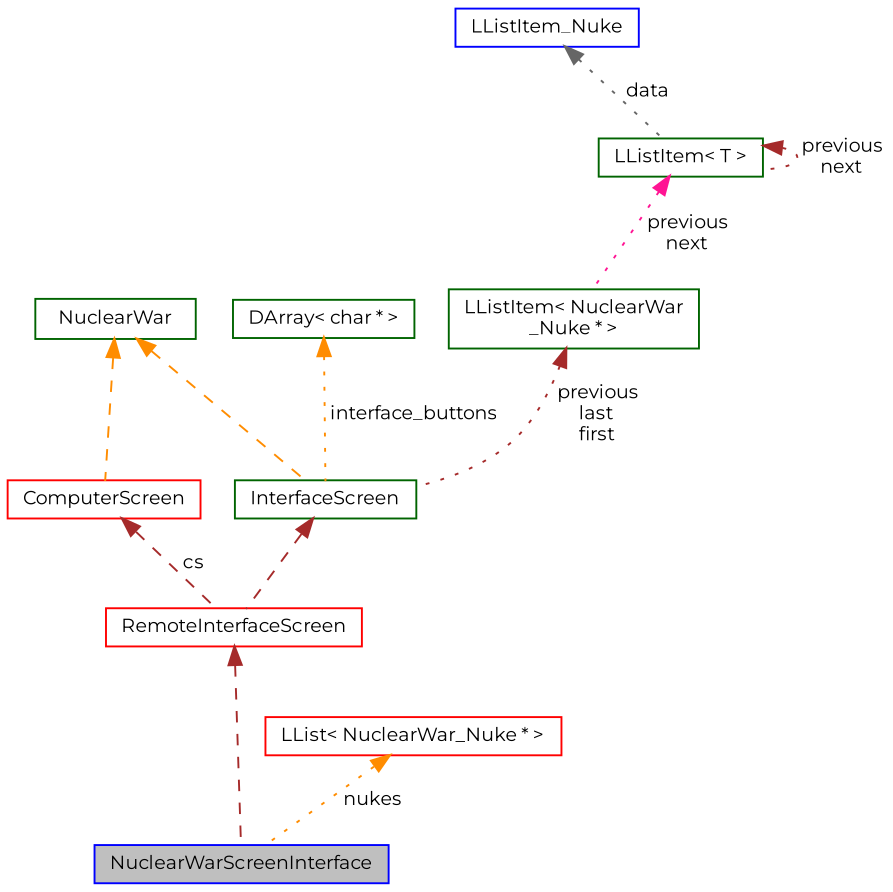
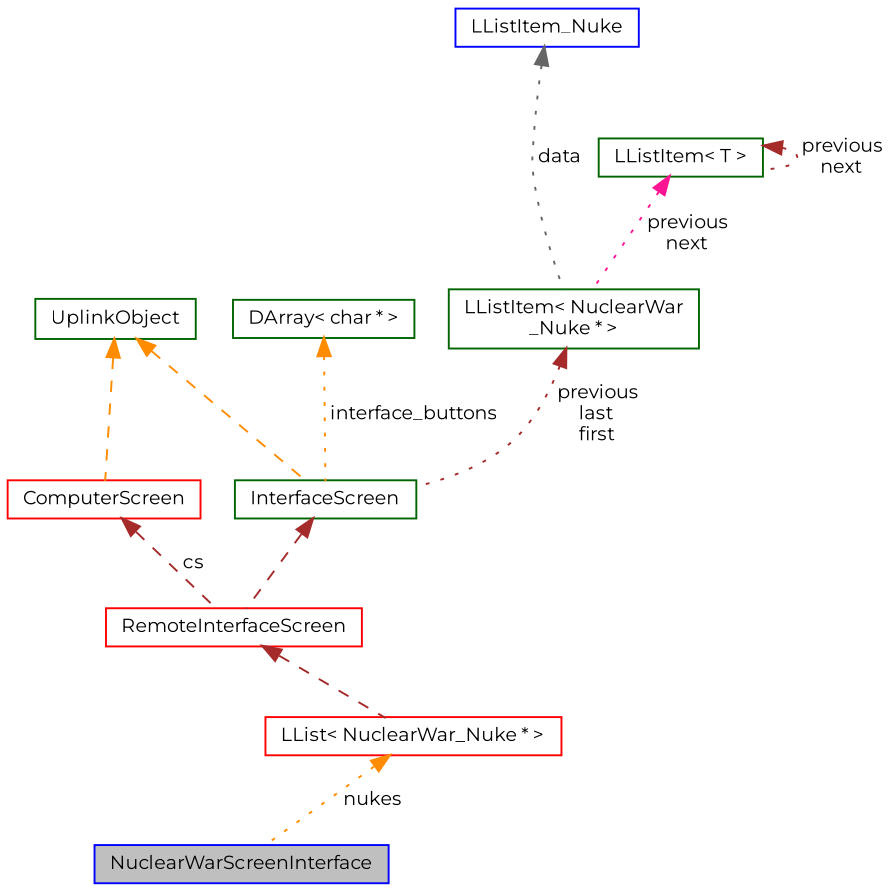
edge "LListItem< T >" -> "LListItem_Nuke": now "LListItem< NuclearWar _Nuke * >" -> "LListItem_Nuke"
node "NuclearWar": label "NuclearWar" -> "UplinkObject"
edge "NuclearWarScreenInterface" -> "RemoteInterfaceScreen": now "LList< NuclearWar_Nuke * >" -> "RemoteInterfaceScreen"
